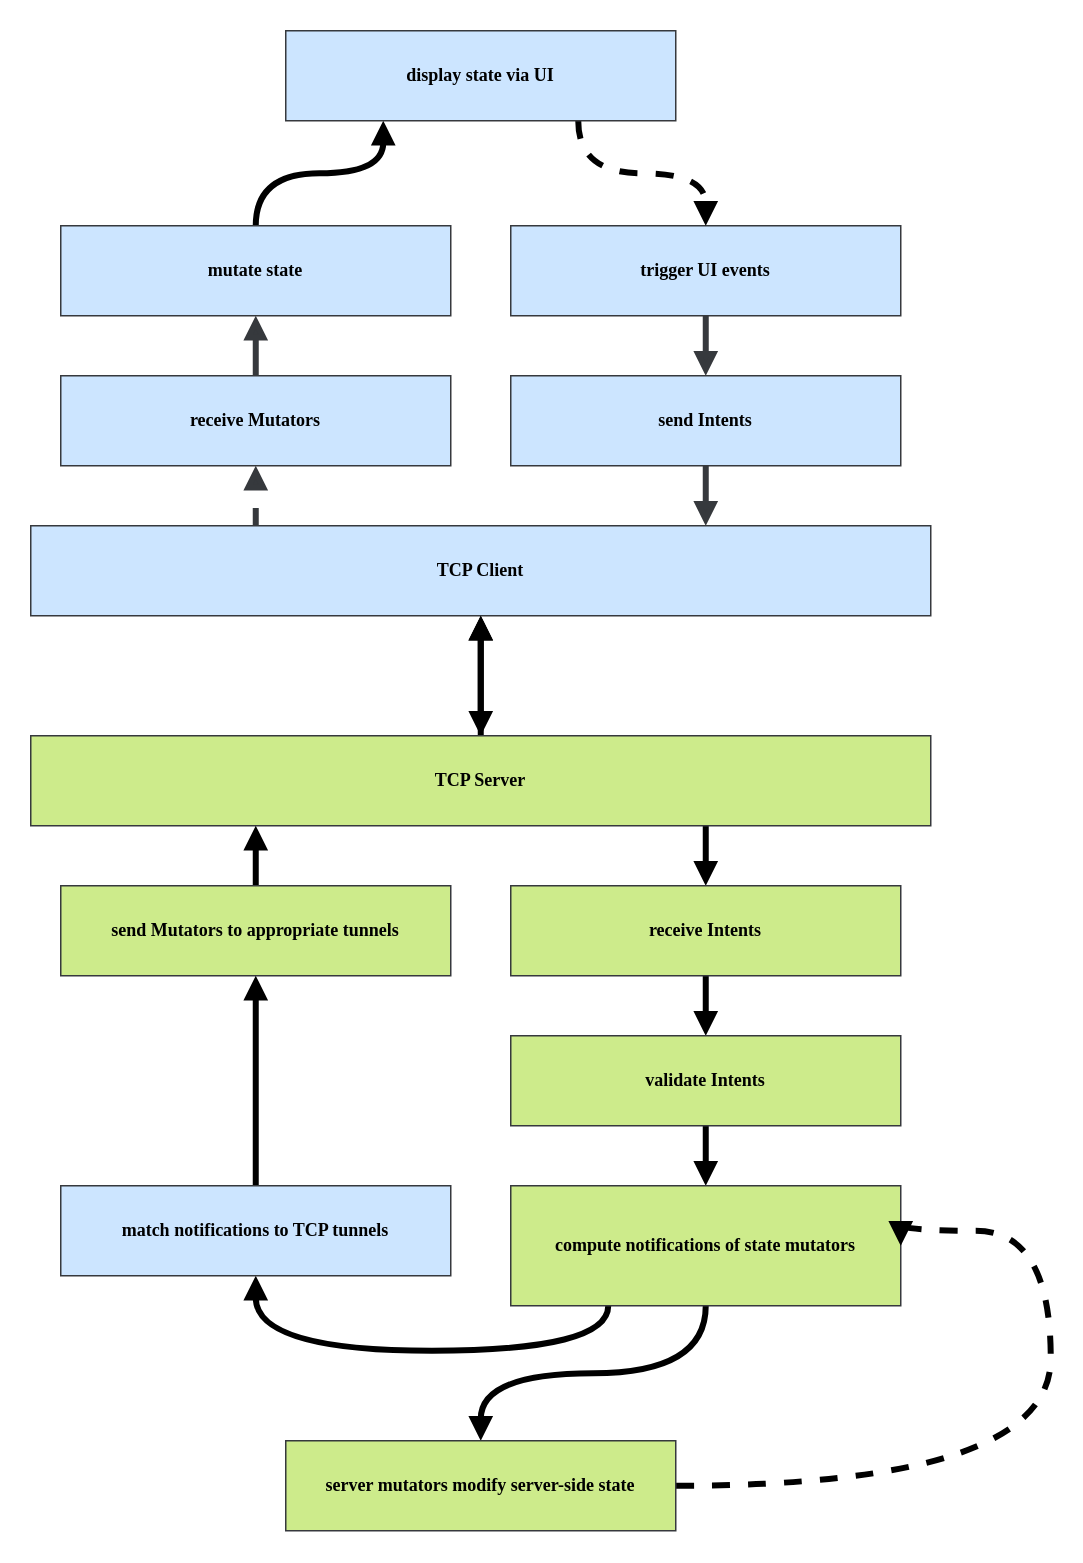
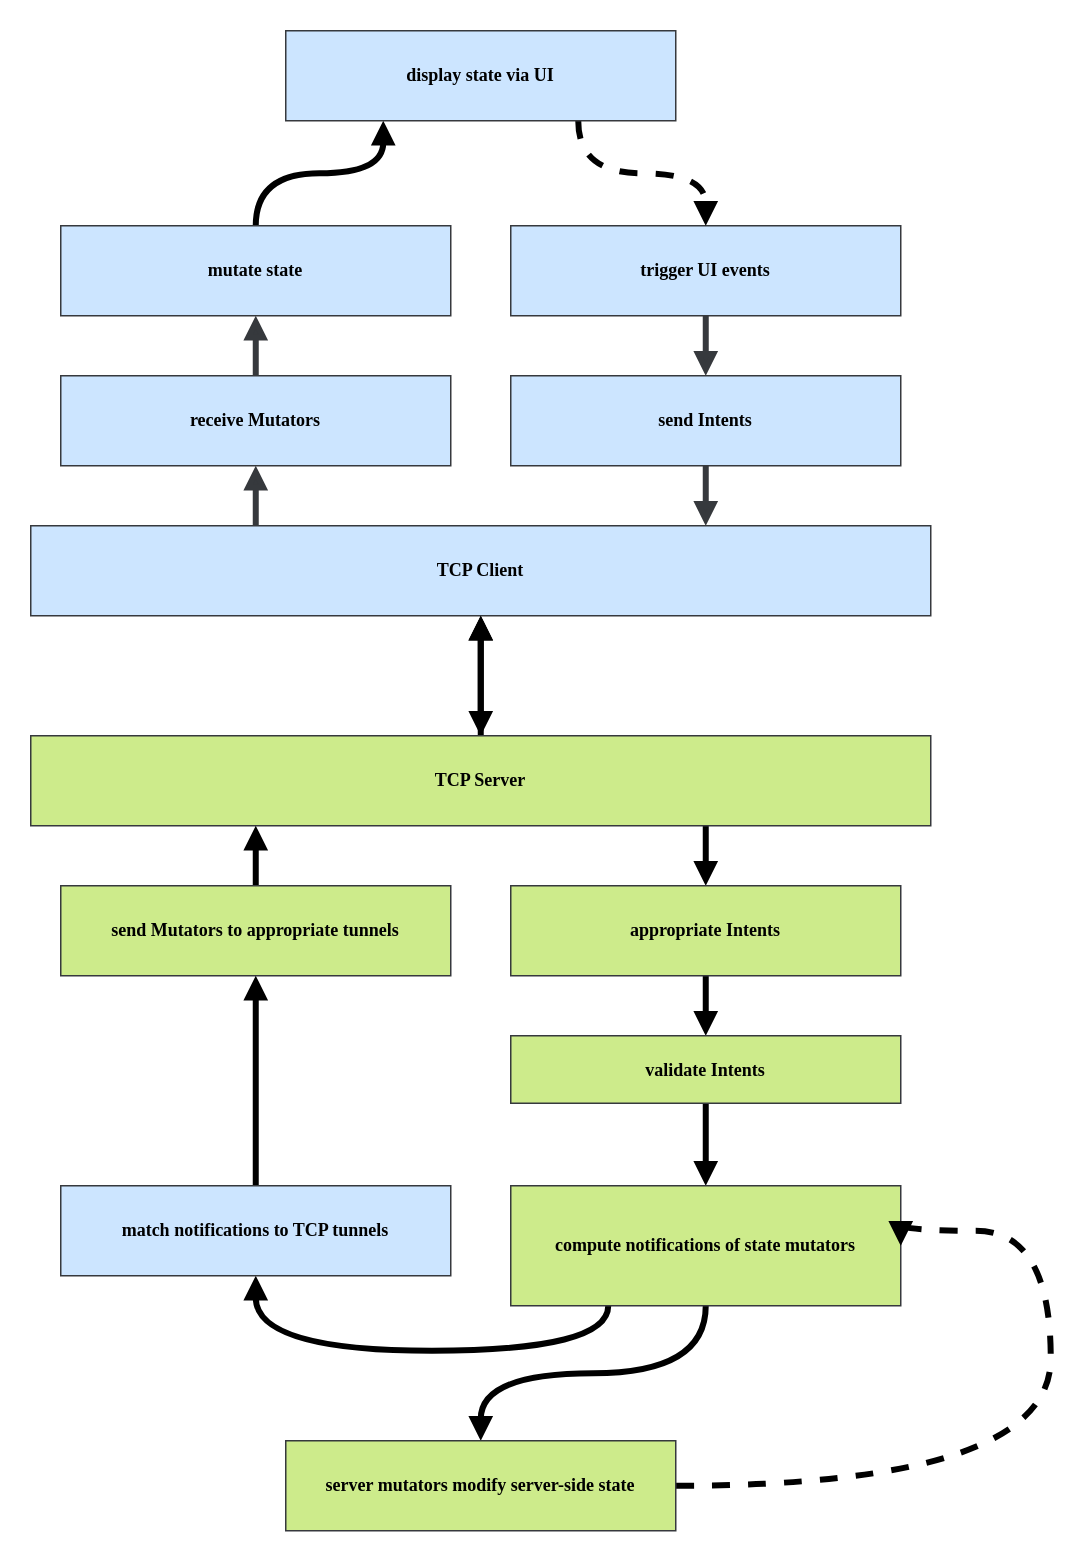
edge "TCP Client" -> "receive Mutators": style dashed -> solid
node "receive Intents": label "receive Intents" -> "appropriate Intents"
node "validate Intents": size 390x90 -> 390x68
